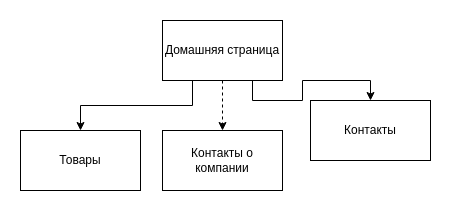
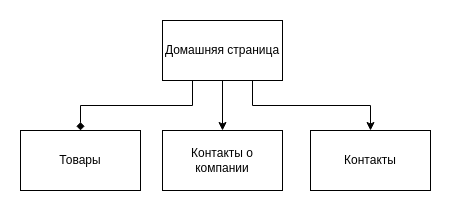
edge "Домашняя страница" -> "Контакты о компании": style dashed -> solid
edge "Домашняя страница" -> "Товары": arrowhead classic -> diamond
node "Контакты": moved (371, 131) -> (371, 161)
